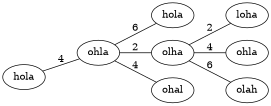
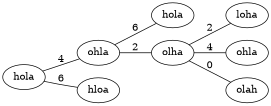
edge "olha" -- "olah": label "6" -> "0"
node "hloa": added
node "ohal": removed
